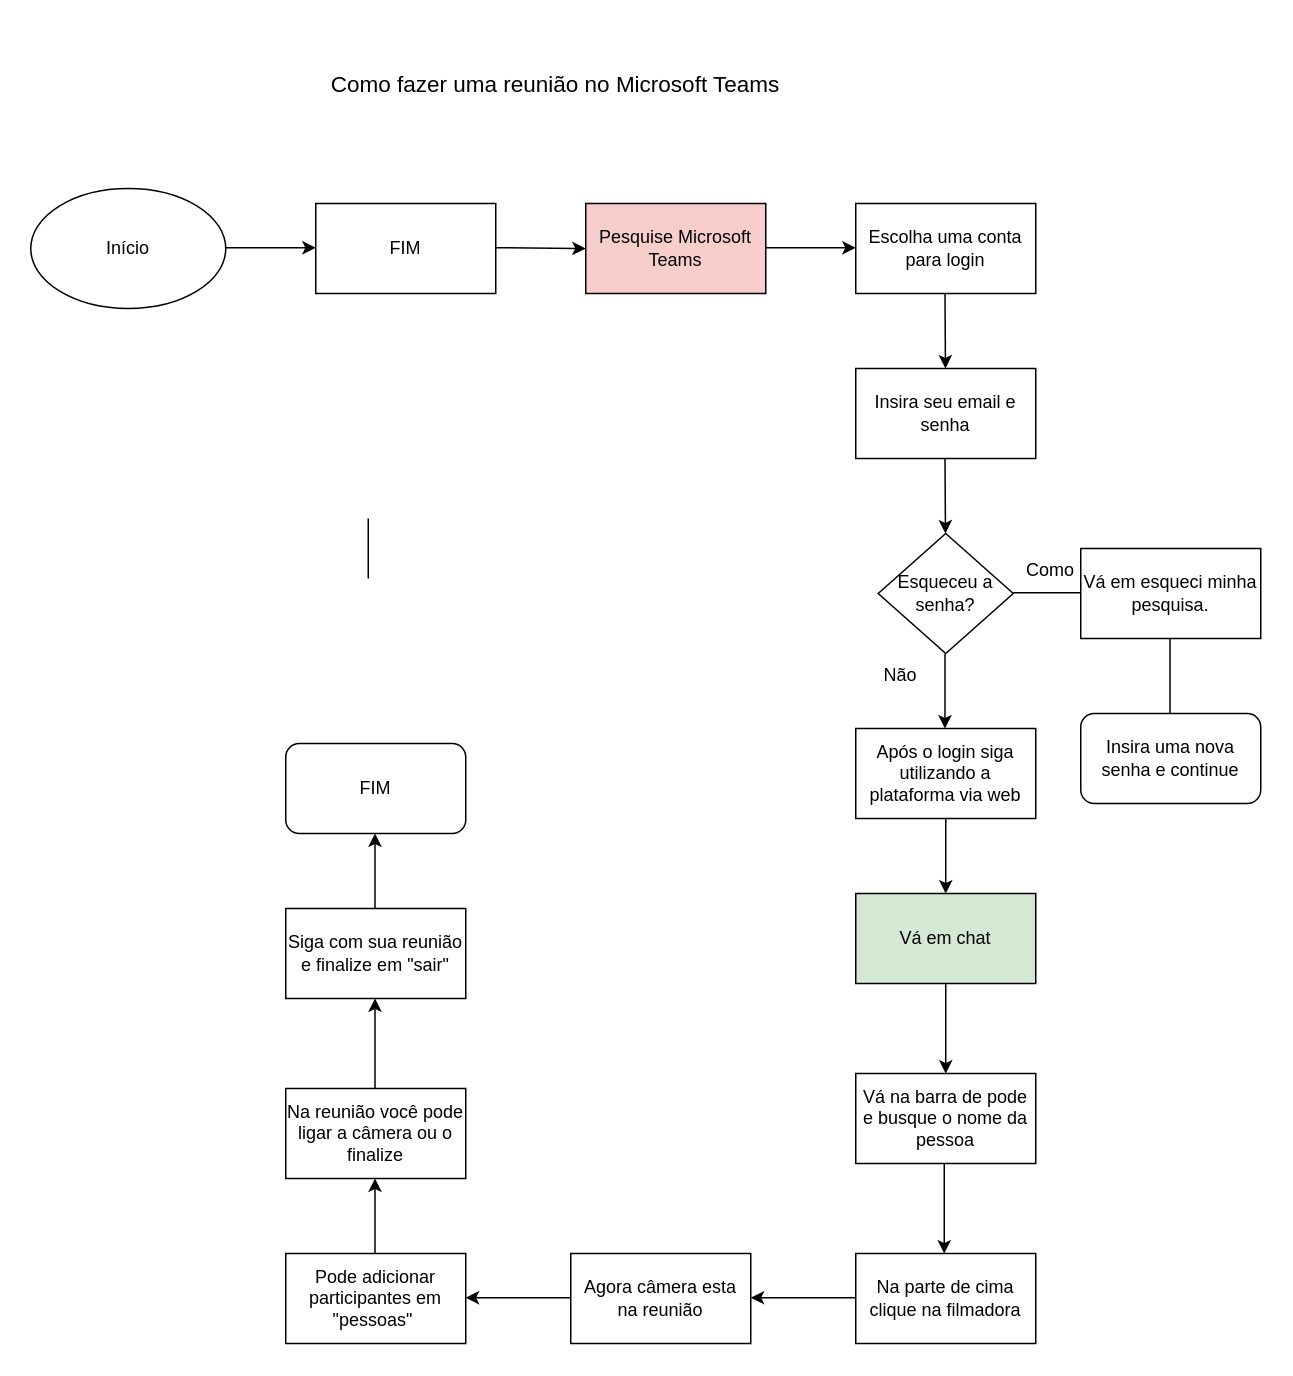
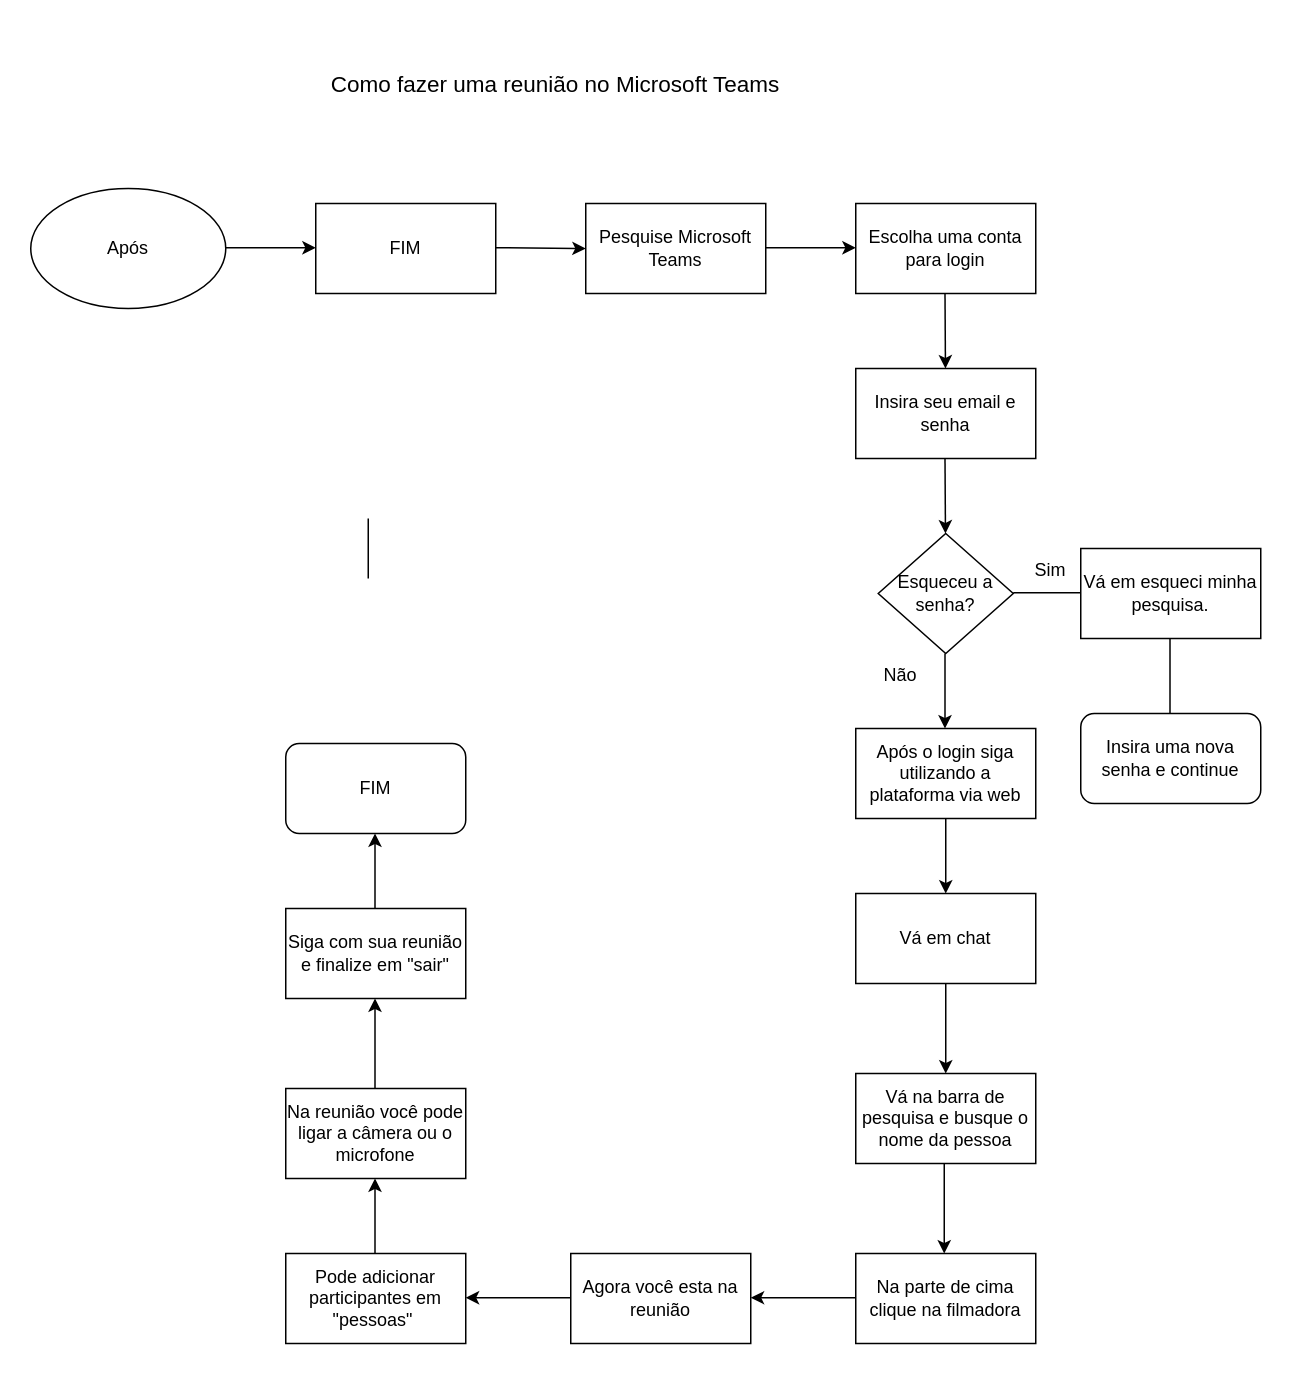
node "Início": label "Início" -> "Após"
node "Pesquise Microsoft Teams": fillcolor #f8cecc -> #ffffff
node "Como": label "Como" -> "Sim"
node "Vá em chat": fillcolor #d5e8d4 -> #ffffff
node "Vá na barra de pode e busque o nome da pessoa": label "Vá na barra de pode e busque o nome da pessoa" -> "Vá na barra de pesquisa e busque o nome da pessoa"
node "Na reunião você pode ligar a câmera ou o finalize": label "Na reunião você pode ligar a câmera ou o finalize" -> "Na reunião você pode ligar a câmera ou o microfone"
node "Agora câmera esta na reunião": label "Agora câmera esta na reunião" -> "Agora você esta na reunião"
